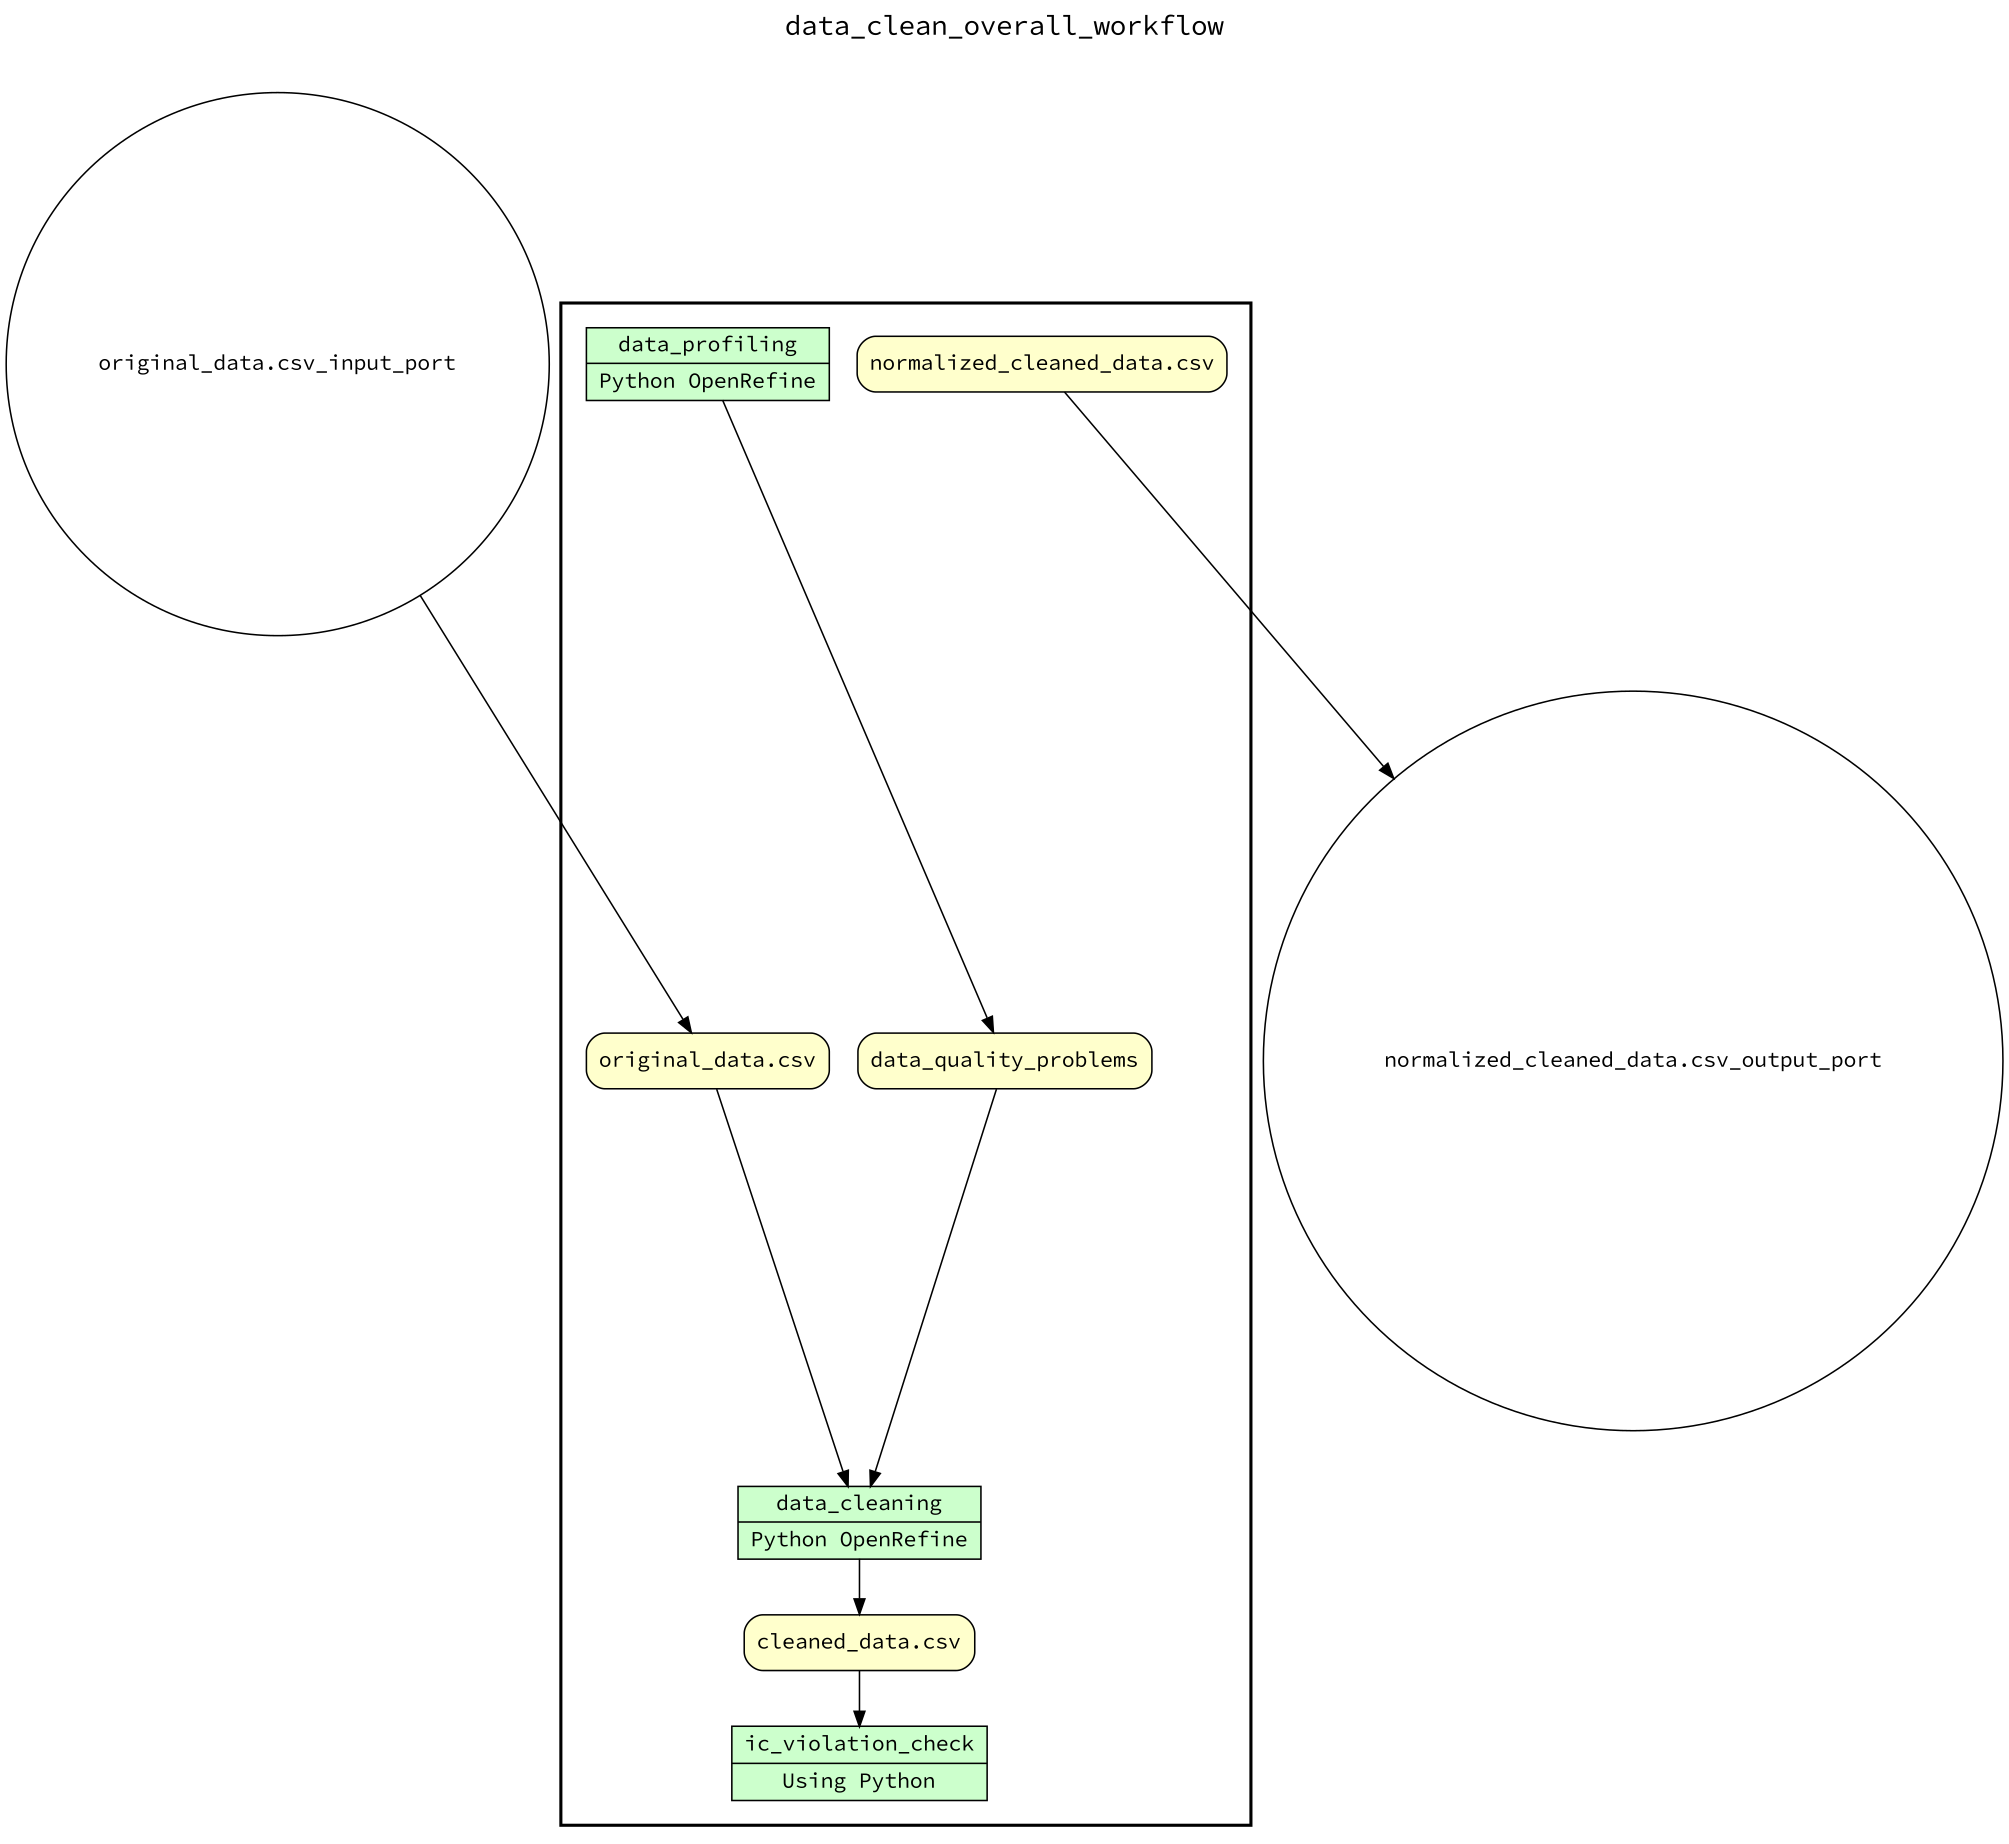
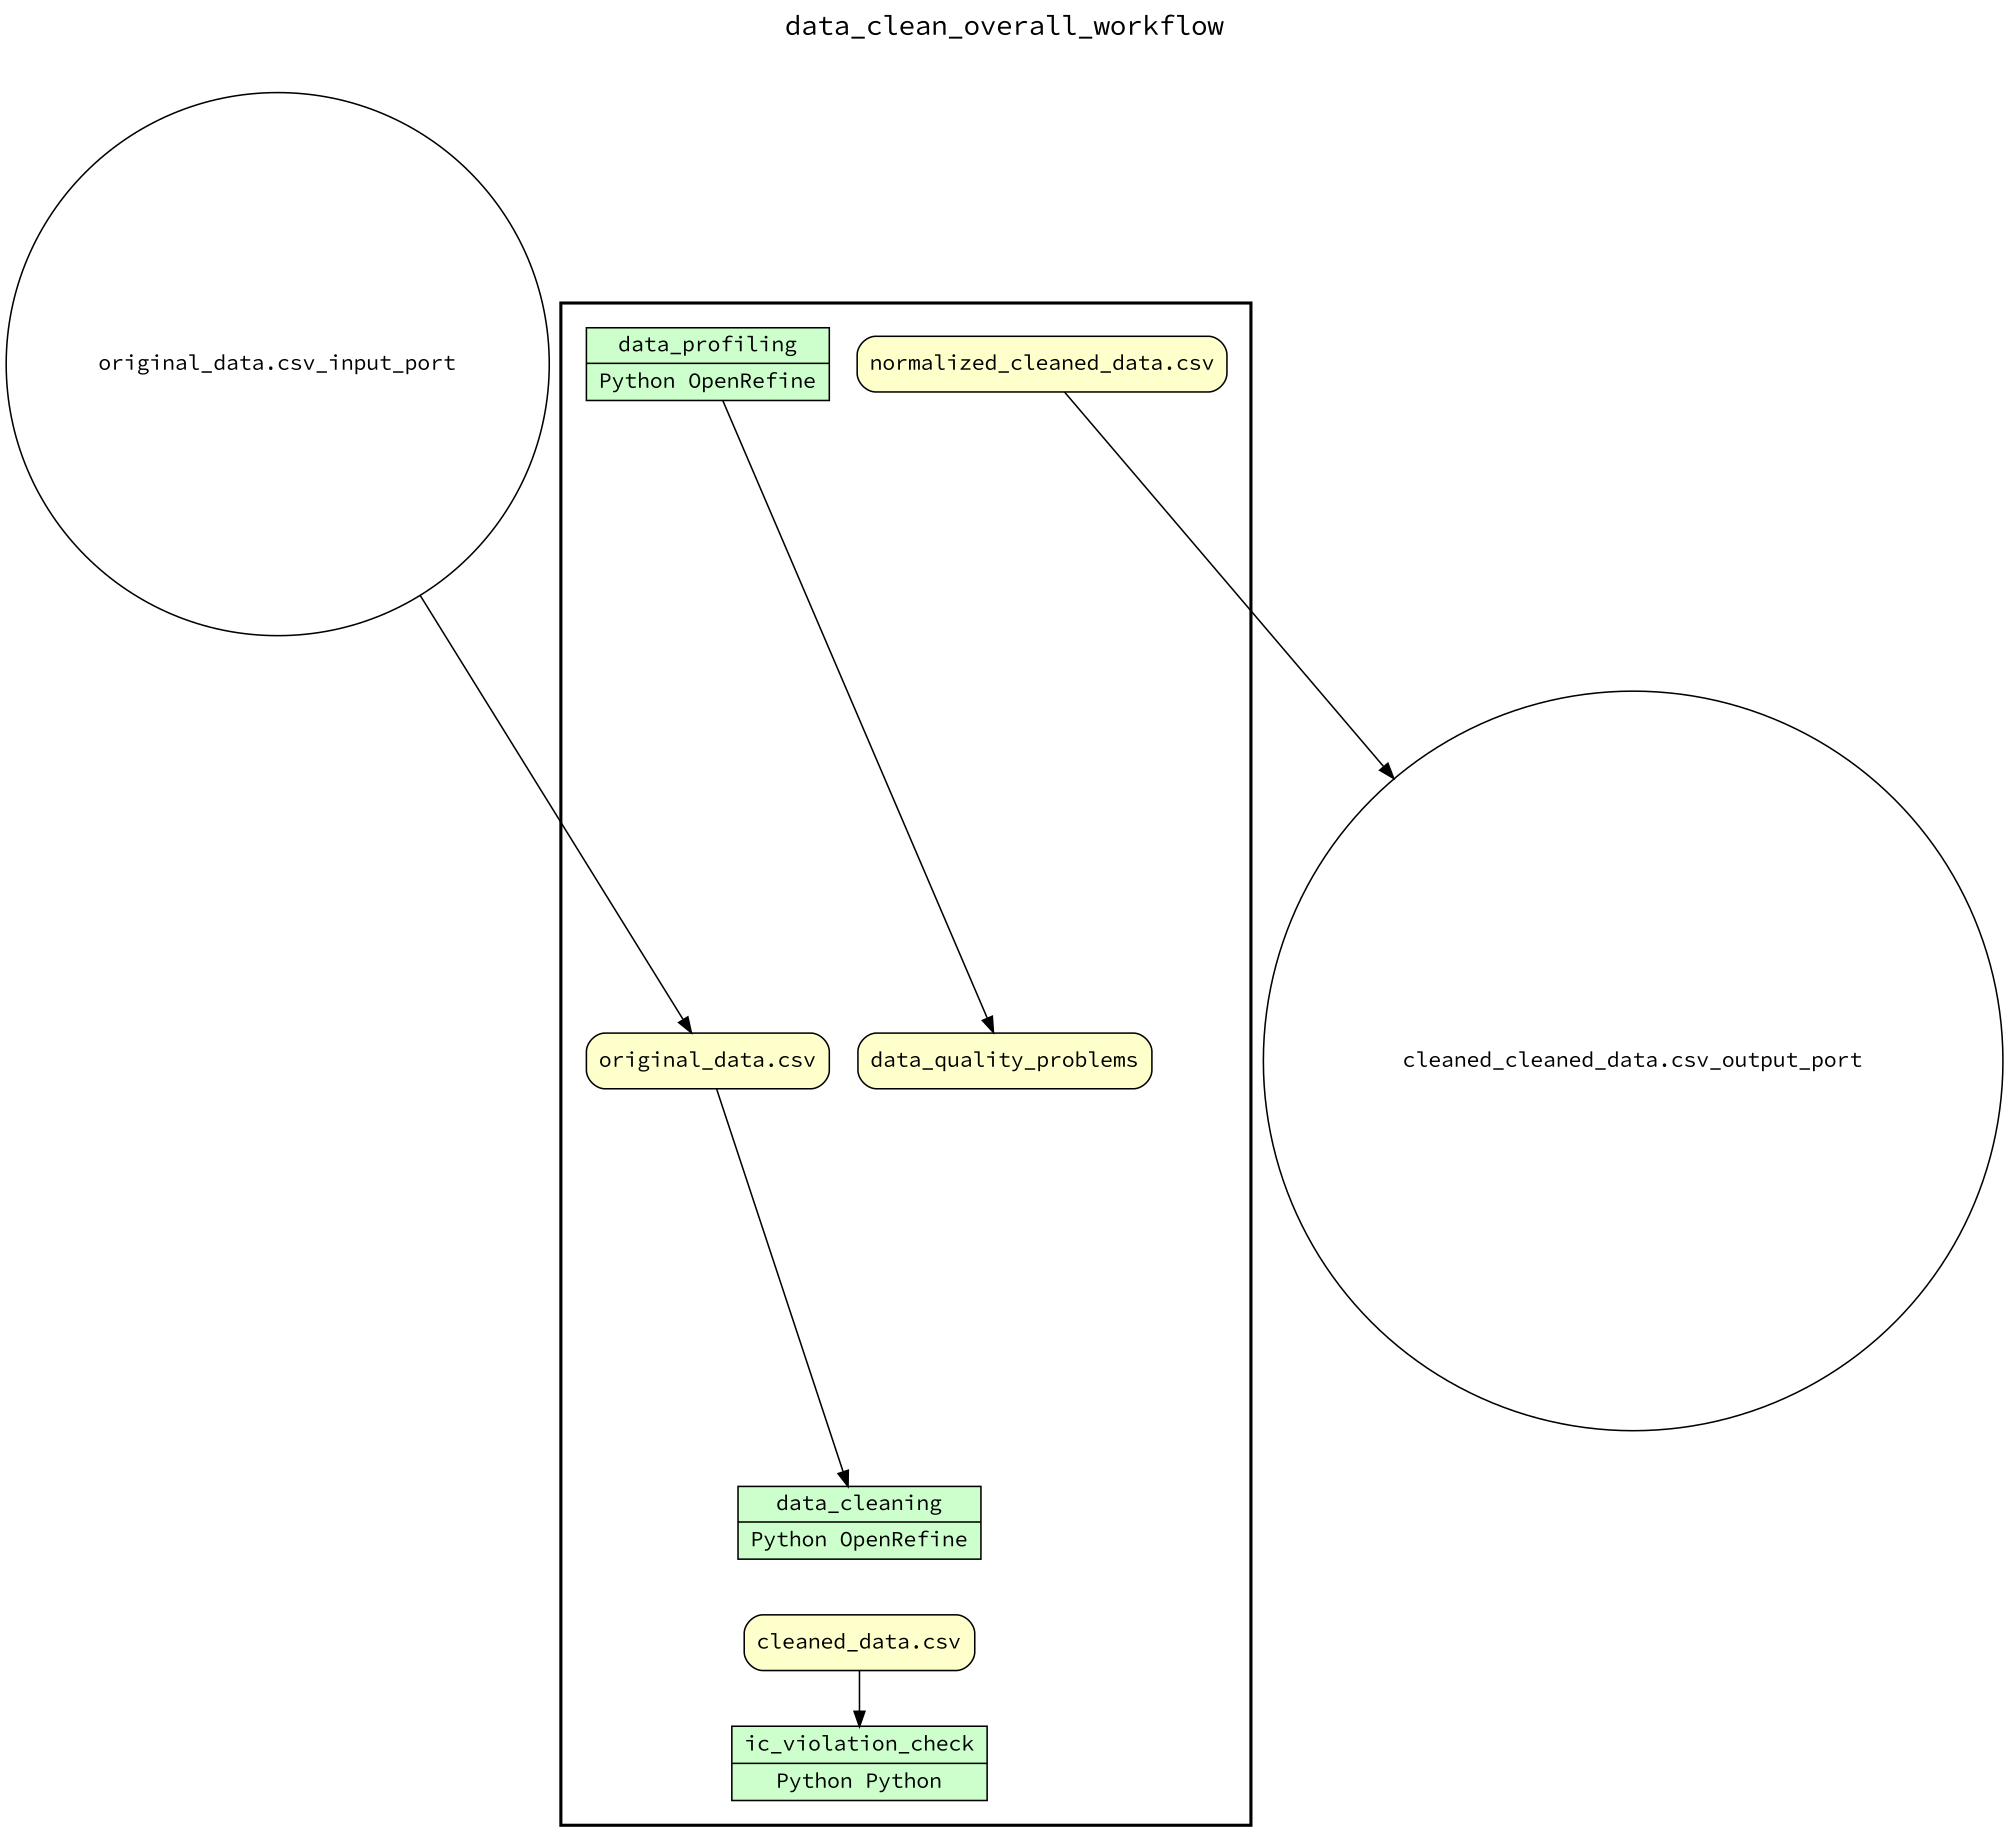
node "normalized_cleaned_data.csv_output_port": label "normalized_cleaned_data.csv_output_port" -> "cleaned_cleaned_data.csv_output_port"
edge "data_quality_problems" -> "data_cleaning": removed
edge "data_cleaning" -> "cleaned_data.csv": removed
node "ic_violation_check": text "Using Python" -> "Python Python"
